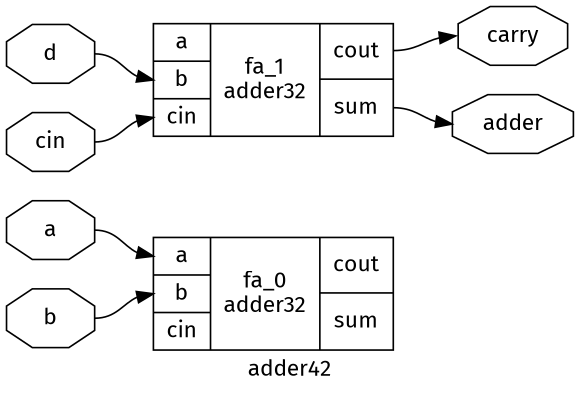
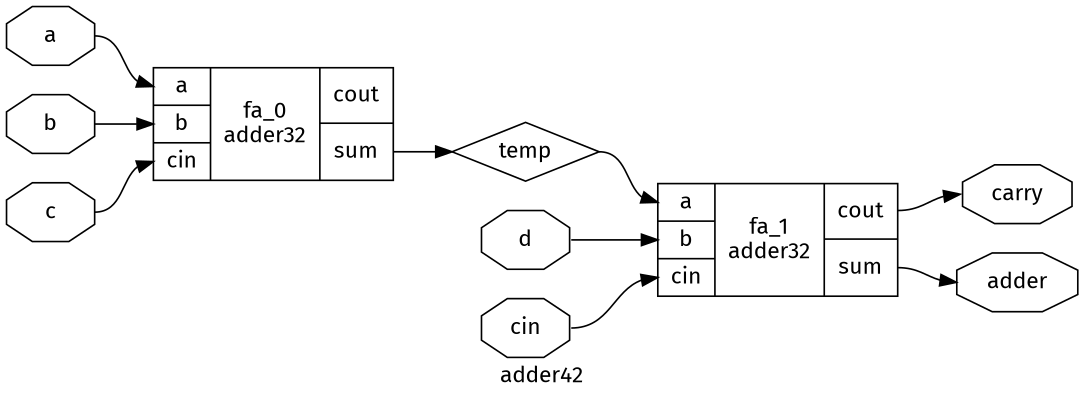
node "temp": added
node "c": added
